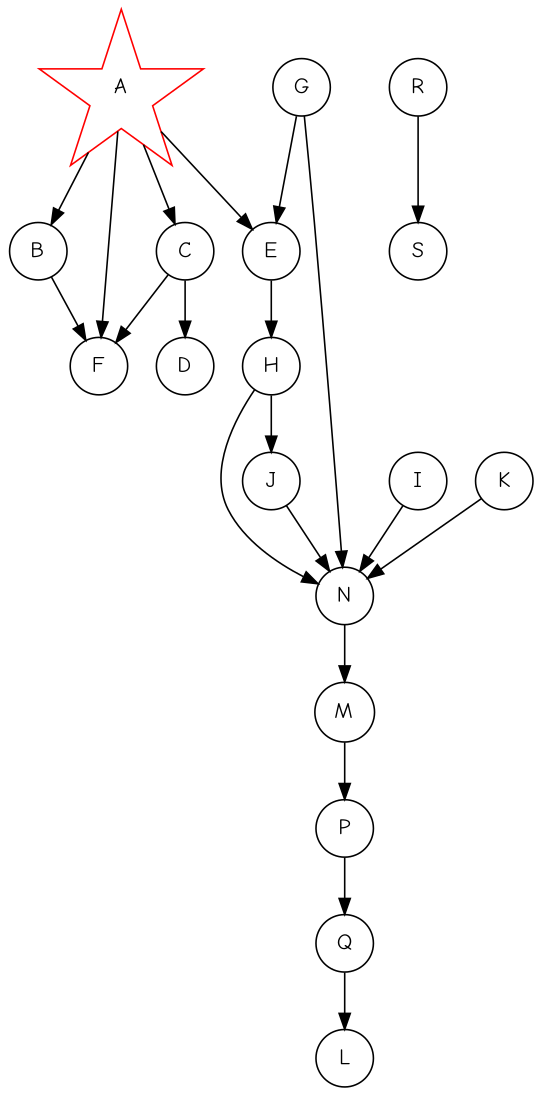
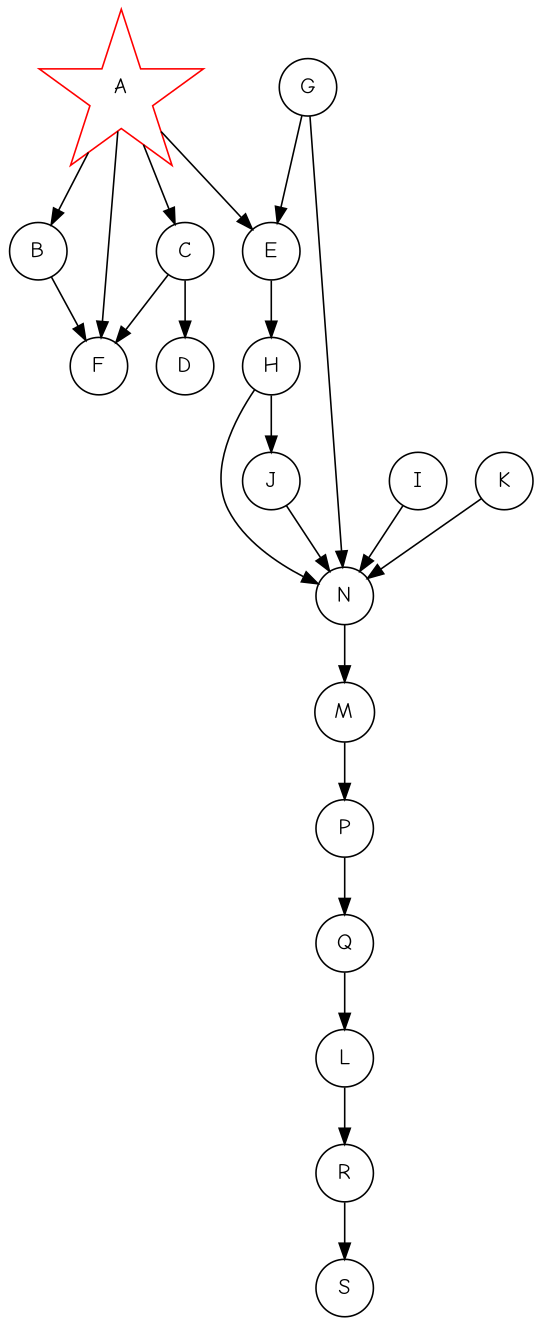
edge "L" -> "R": added
